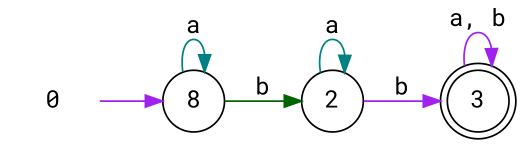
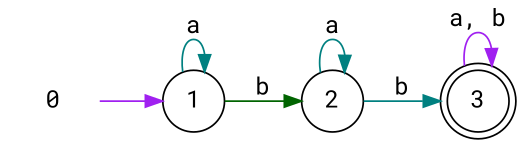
node "8": label "8" -> "1"
edge "2" -> "3": color purple -> teal
